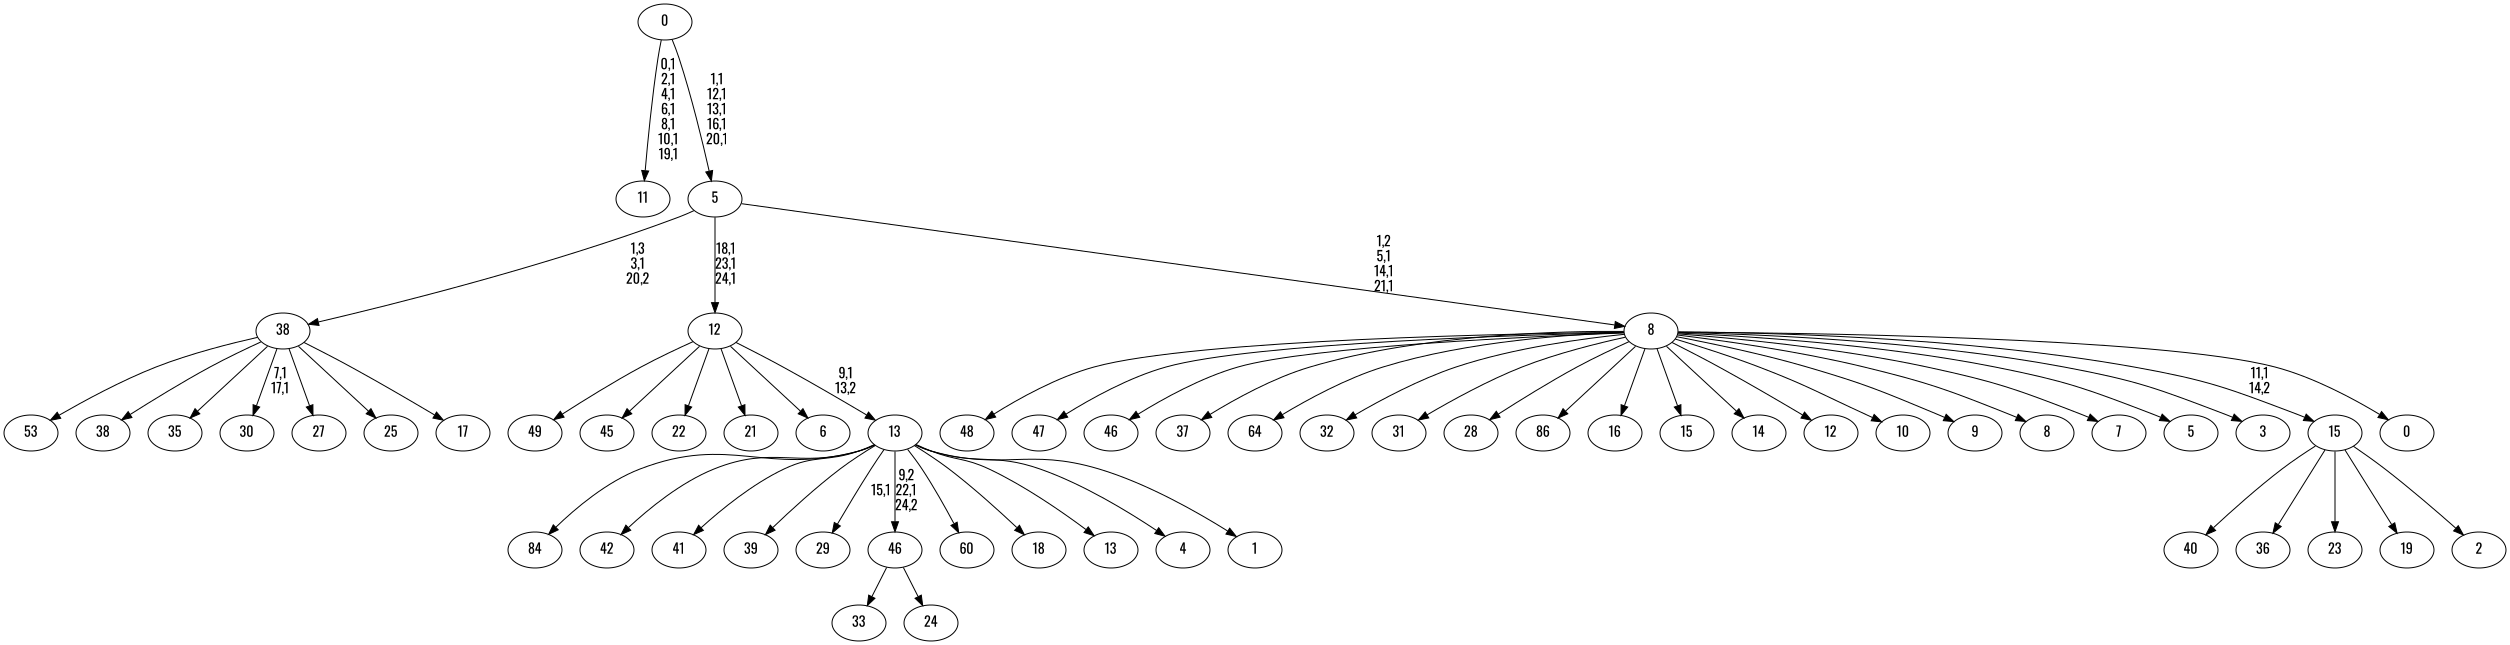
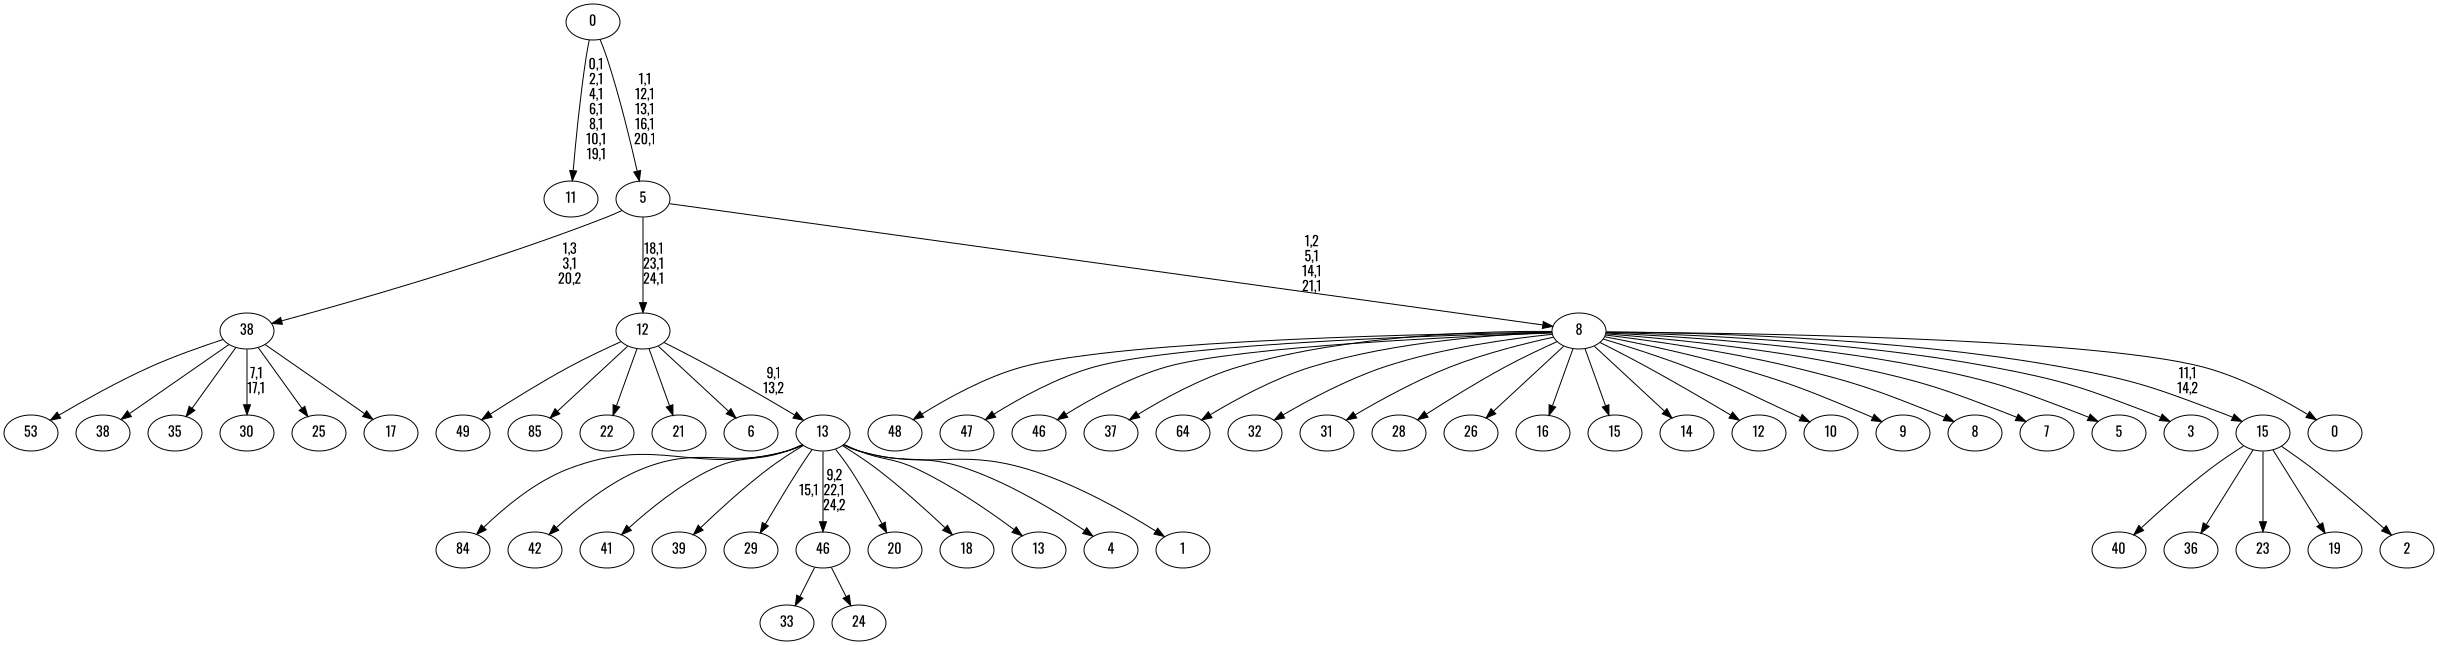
node "27": removed
node "45": label "45" -> "85"
node "86": label "86" -> "26"
node "60": label "60" -> "20"
